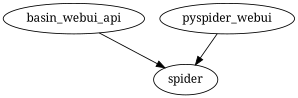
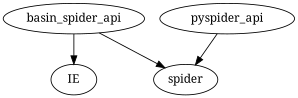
node "basin_webui_api": label "basin_webui_api" -> "basin_spider_api"
node "pyspider_webui": label "pyspider_webui" -> "pyspider_api"
node "IE": added
